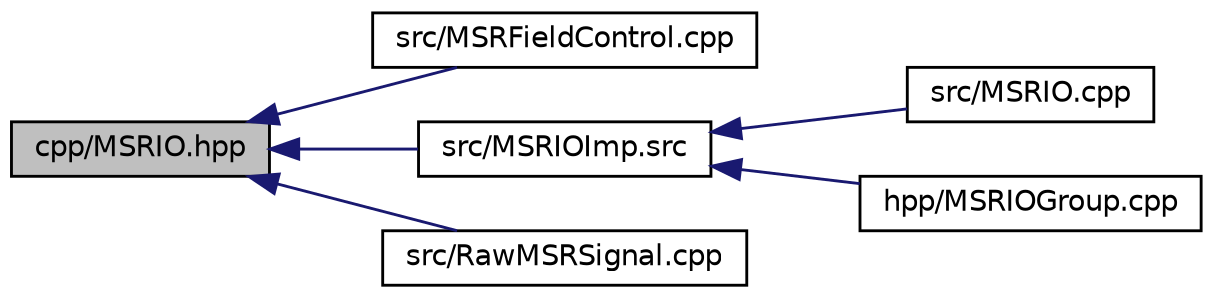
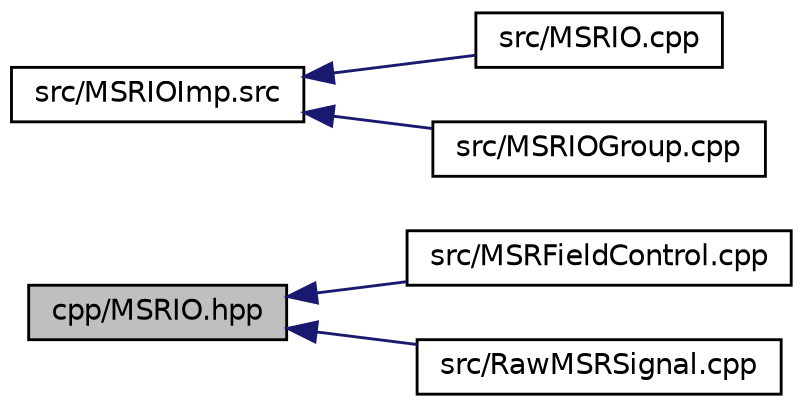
edge "src/MSRIOImp.src" -> "cpp/MSRIO.hpp": removed
node "hpp/MSRIOGroup.cpp": label "hpp/MSRIOGroup.cpp" -> "src/MSRIOGroup.cpp"
